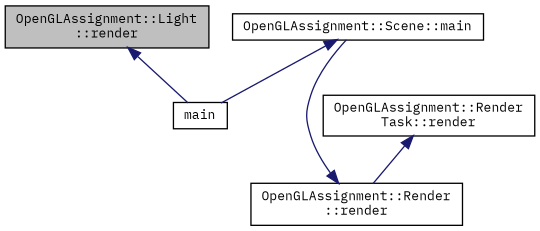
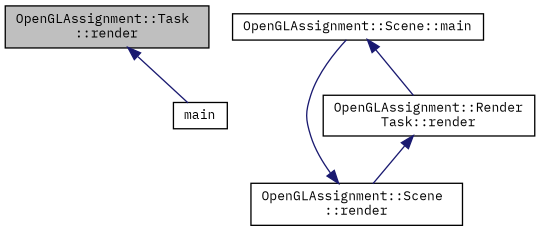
node "OpenGLAssignment::Light ::render": label "OpenGLAssignment::Light ::render" -> "OpenGLAssignment::Task ::render"
edge "main" -> "OpenGLAssignment::Scene::main": now "OpenGLAssignment::Render Task::render" -> "OpenGLAssignment::Scene::main"
node "OpenGLAssignment::Render ::render": label "OpenGLAssignment::Render ::render" -> "OpenGLAssignment::Scene ::render"
